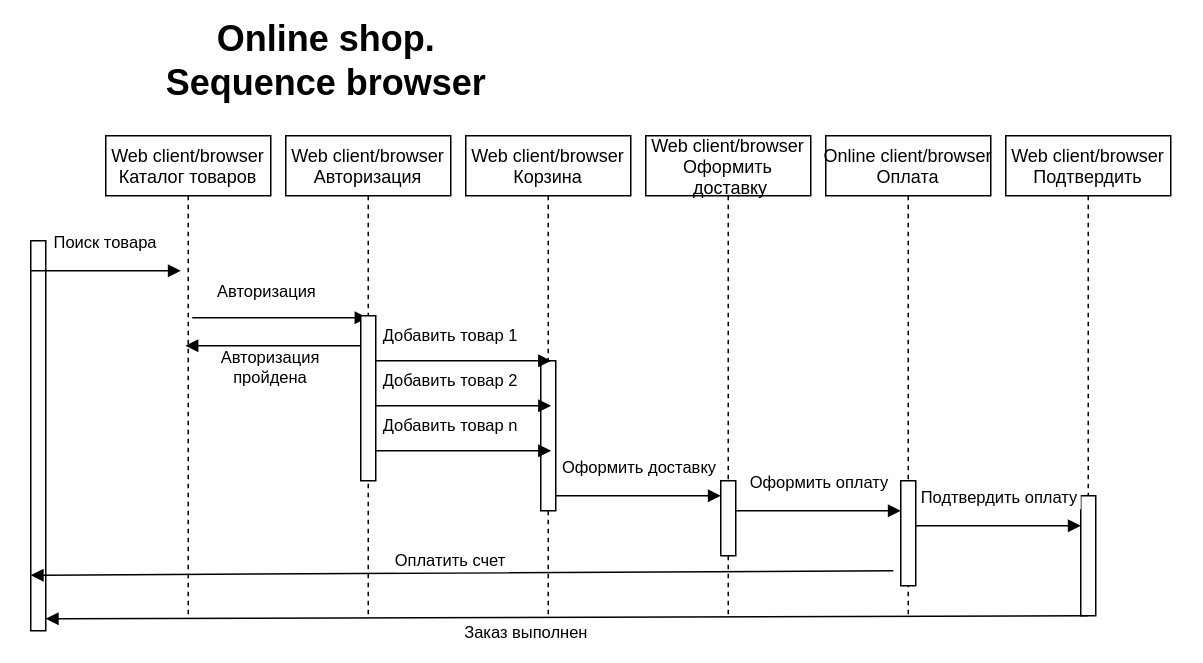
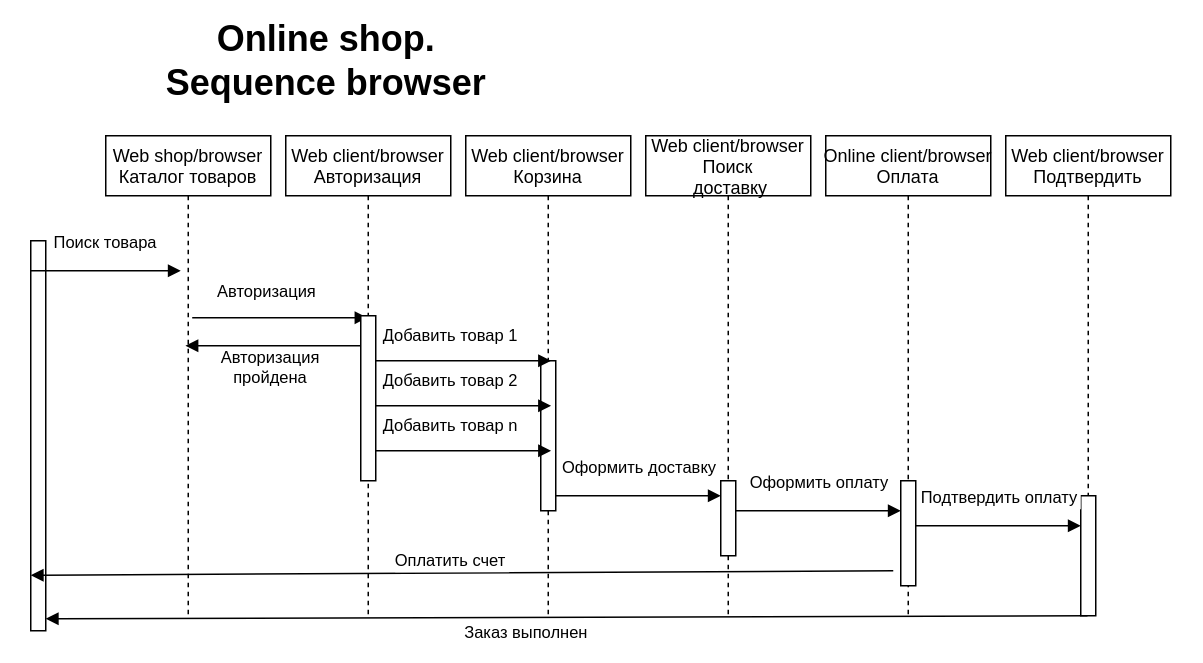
node "Web client/browser Оформить доставку": label "Web client/browser Оформить доставку" -> "Web client/browser Поиск доставку"
node "Web client/browser Каталог товаров": label "Web client/browser Каталог товаров" -> "Web shop/browser Каталог товаров"
